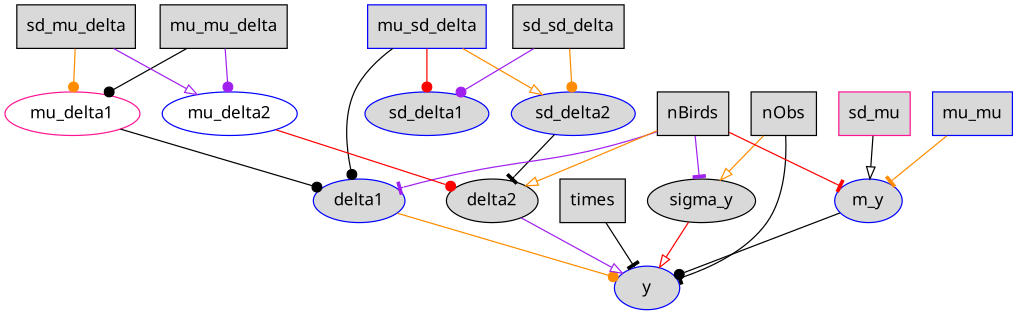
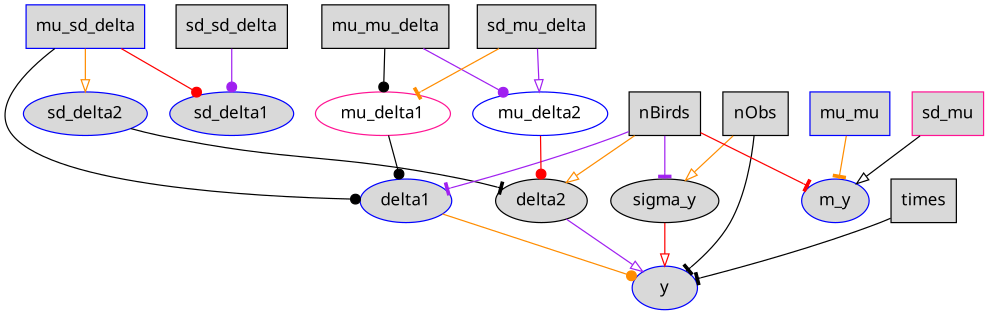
edge "sd_mu_delta" -> "mu_delta1": arrowhead dot -> tee
edge "sd_sd_delta" -> "sd_delta2": removed
edge "m_y" -> "y": removed
